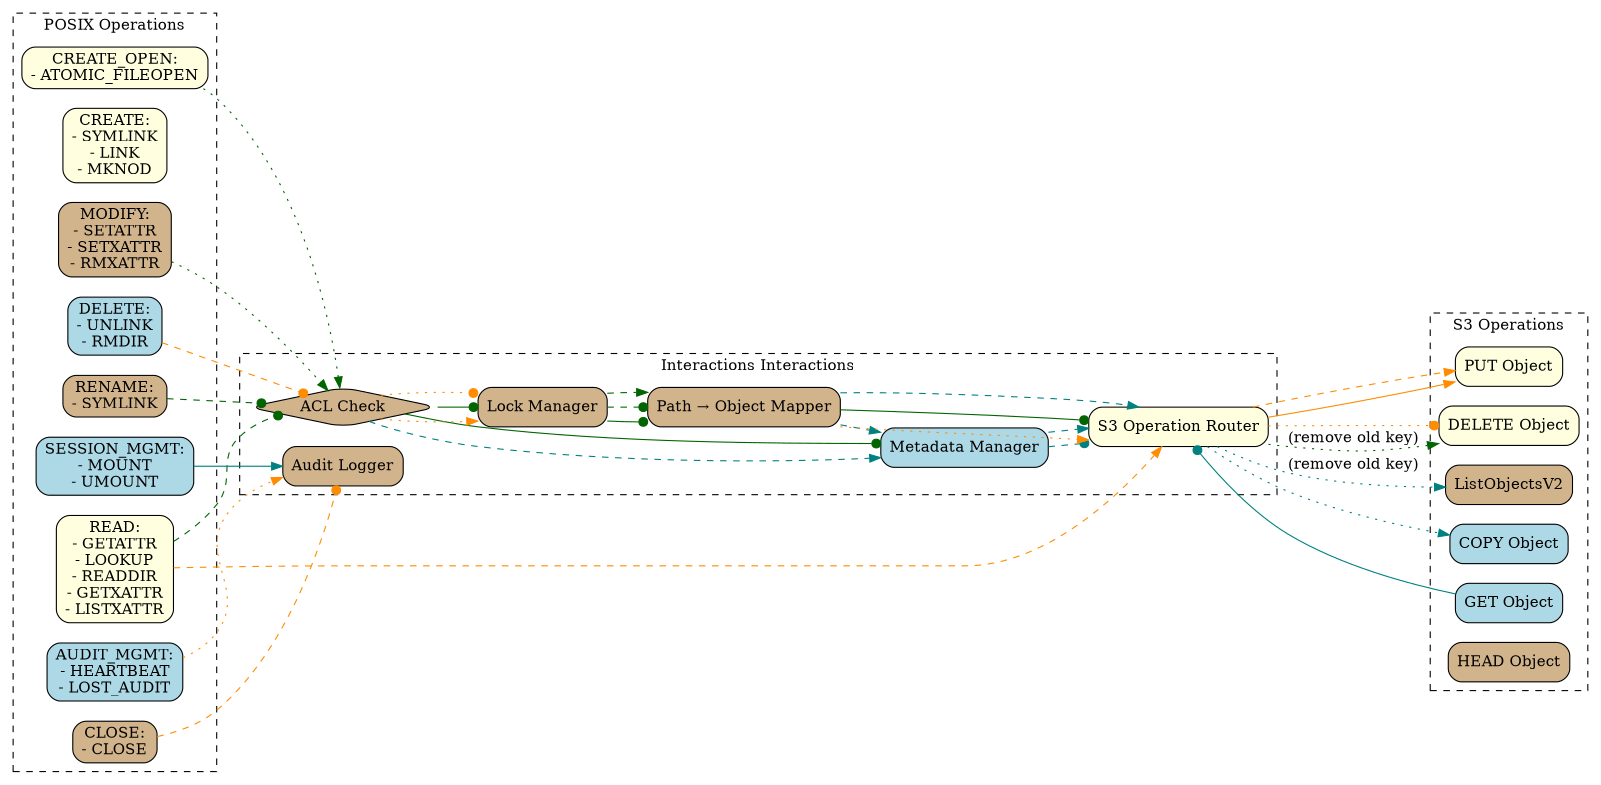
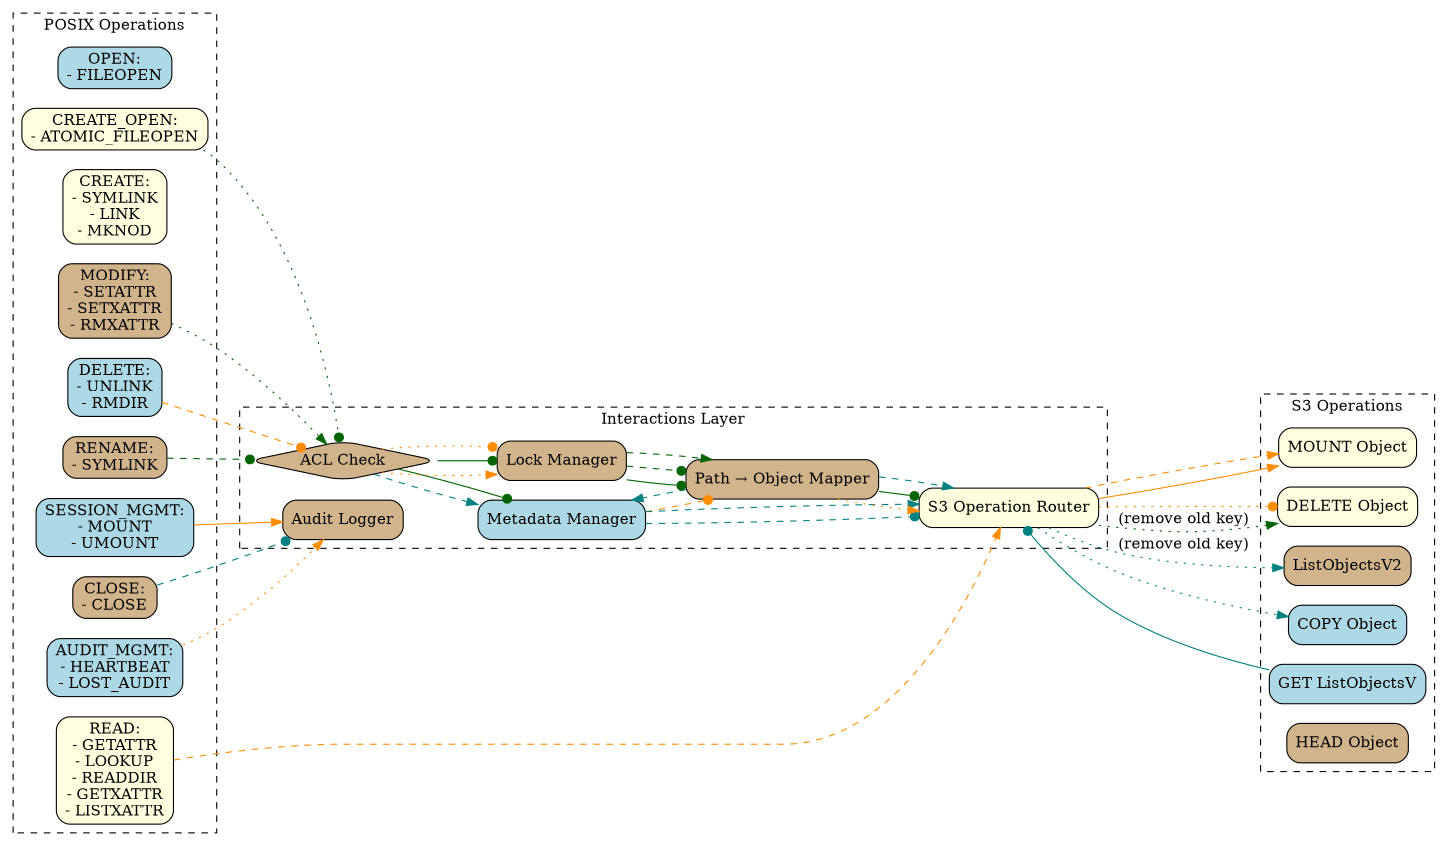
node "OPEN: - FILEOPEN": added
edge "CREATE_OPEN: - ATOMIC_FILEOPEN" -> "ACL Check": arrowhead normal -> dot
cluster "Interactions Interactions": label "Interactions Interactions" -> "Interactions Layer"
node "PUT Object": label "PUT Object" -> "MOUNT Object"
edge "SESSION_MGMT: - MOUNT - UMOUNT" -> "Audit Logger": color teal -> darkorange
edge "READ: - GETATTR - LOOKUP - READDIR - GETXATTR - LISTXATTR" -> "ACL Check": removed
edge "Metadata Manager" -> "Path → Object Mapper": added
node "GET Object": label "GET Object" -> "GET ListObjectsV"
edge "CLOSE: - CLOSE" -> "Audit Logger": color darkorange -> teal
